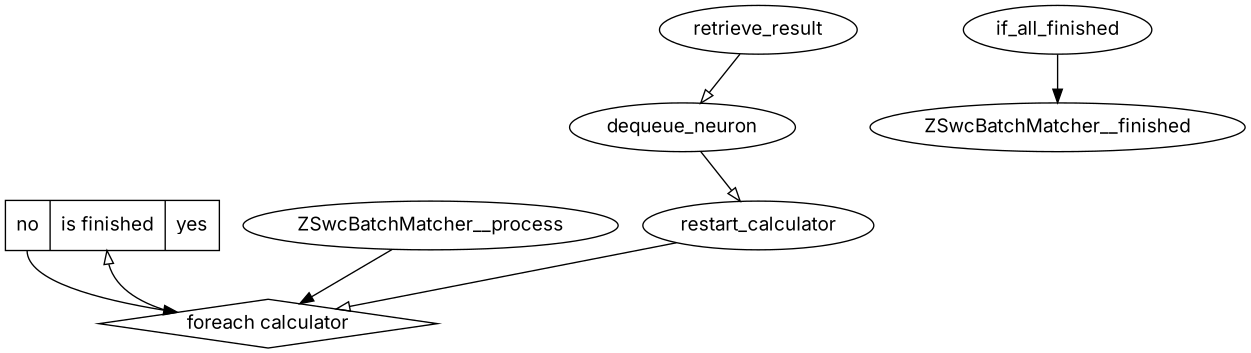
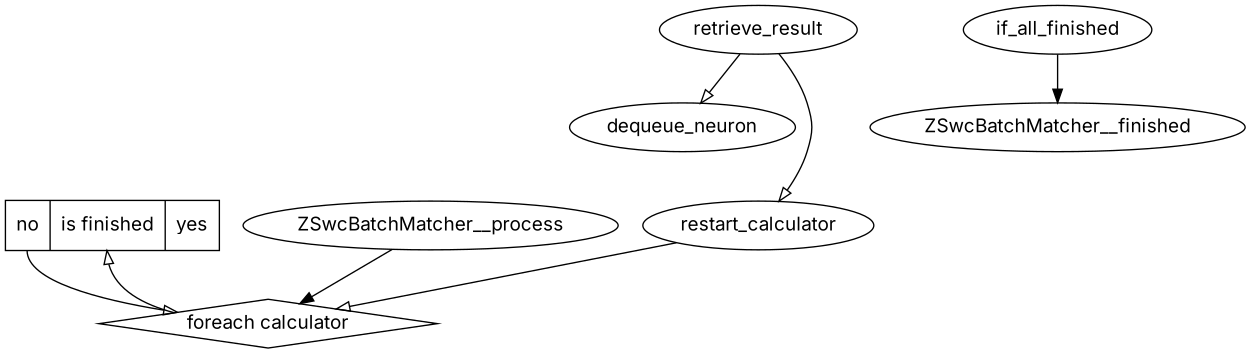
edge "dequeue_neuron" -> "restart_calculator": now "retrieve_result" -> "restart_calculator"
edge "no" -> "foreach calculator": arrowhead normal -> onormal
